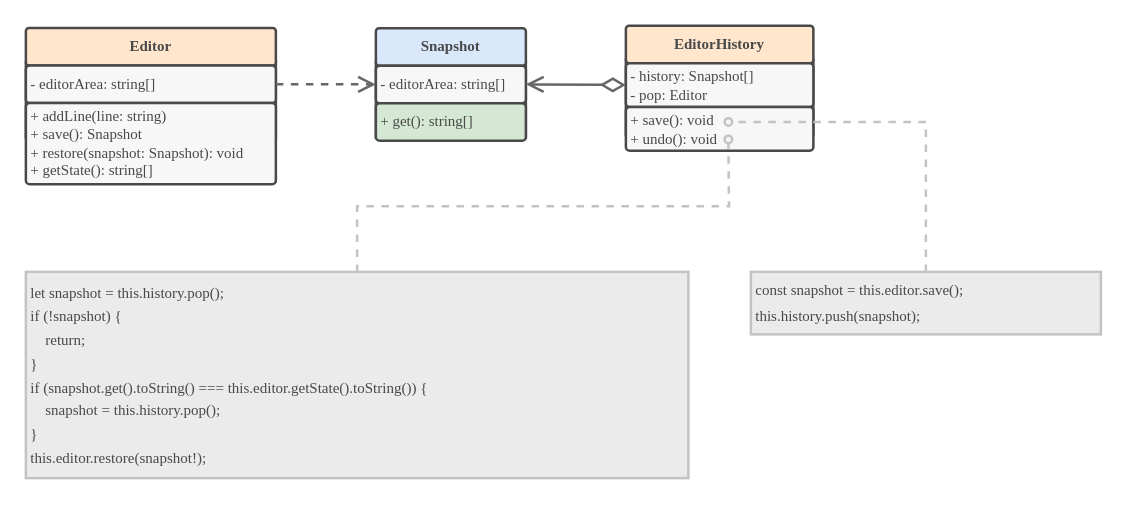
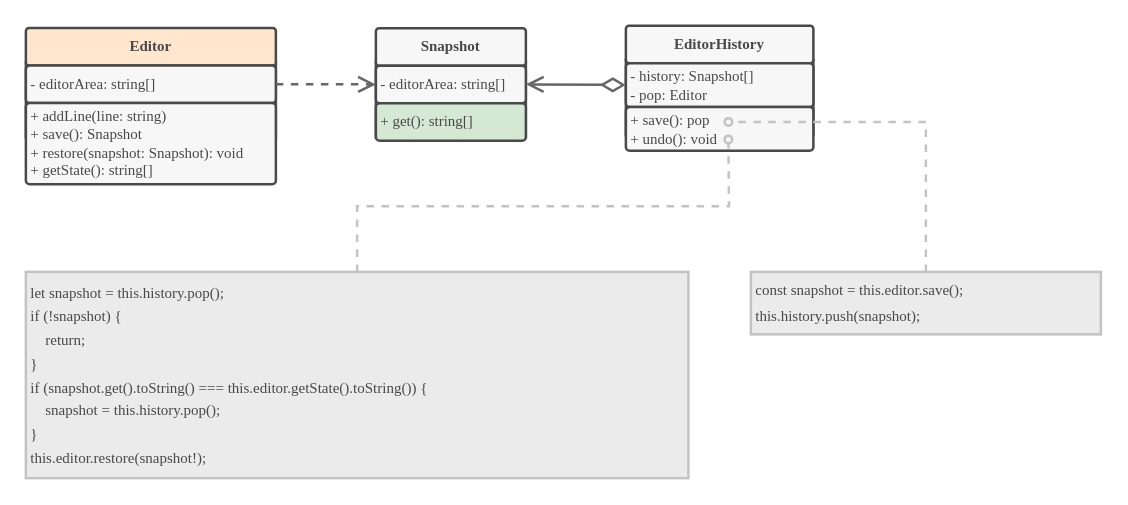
node "EditorHistory": fillcolor #ffe6cc -> #f7f7f7
node "Snapshot": fillcolor #dae8fc -> #f7f7f7
node "+ save(): void+ undo(): void": label "+ save(): void+ undo(): void" -> "+ save(): pop+ undo(): void"
